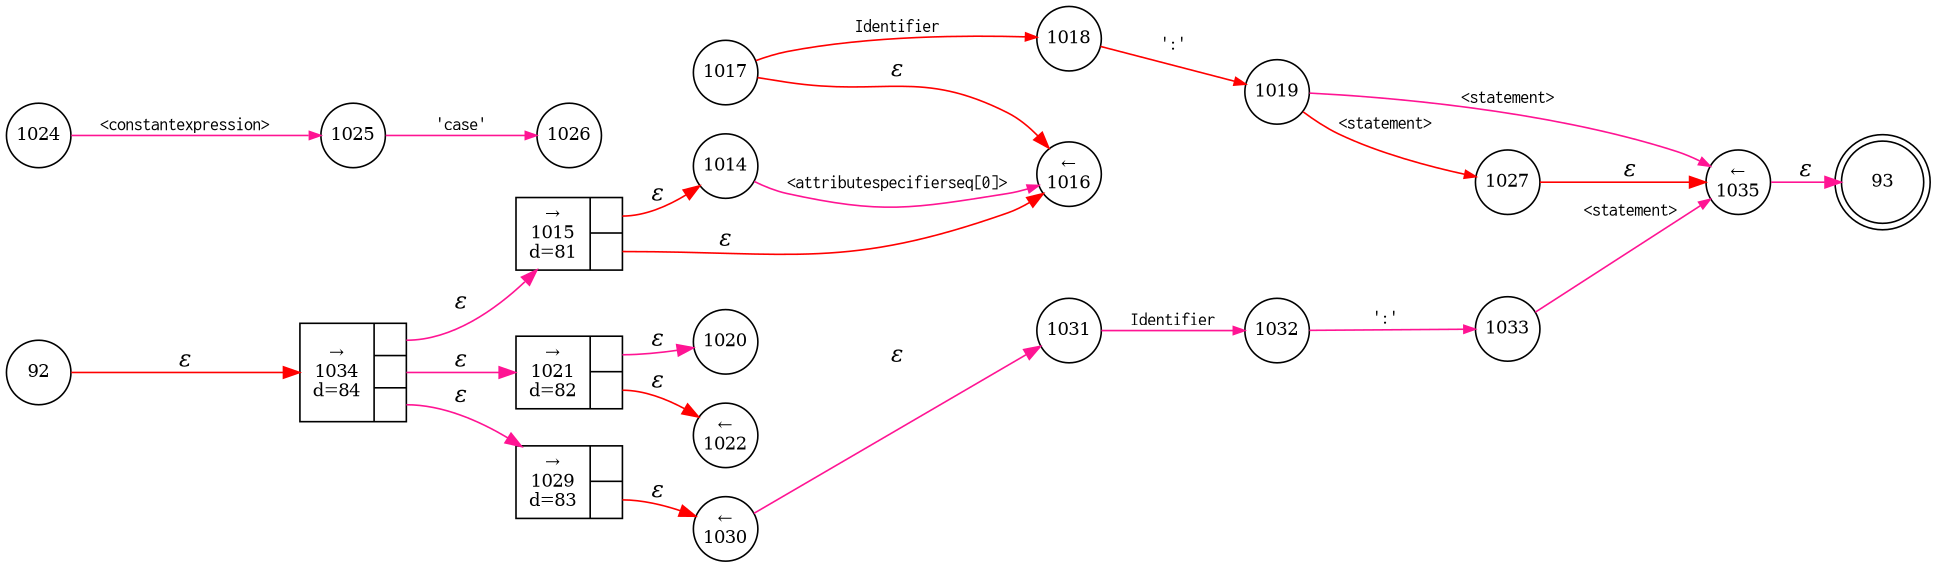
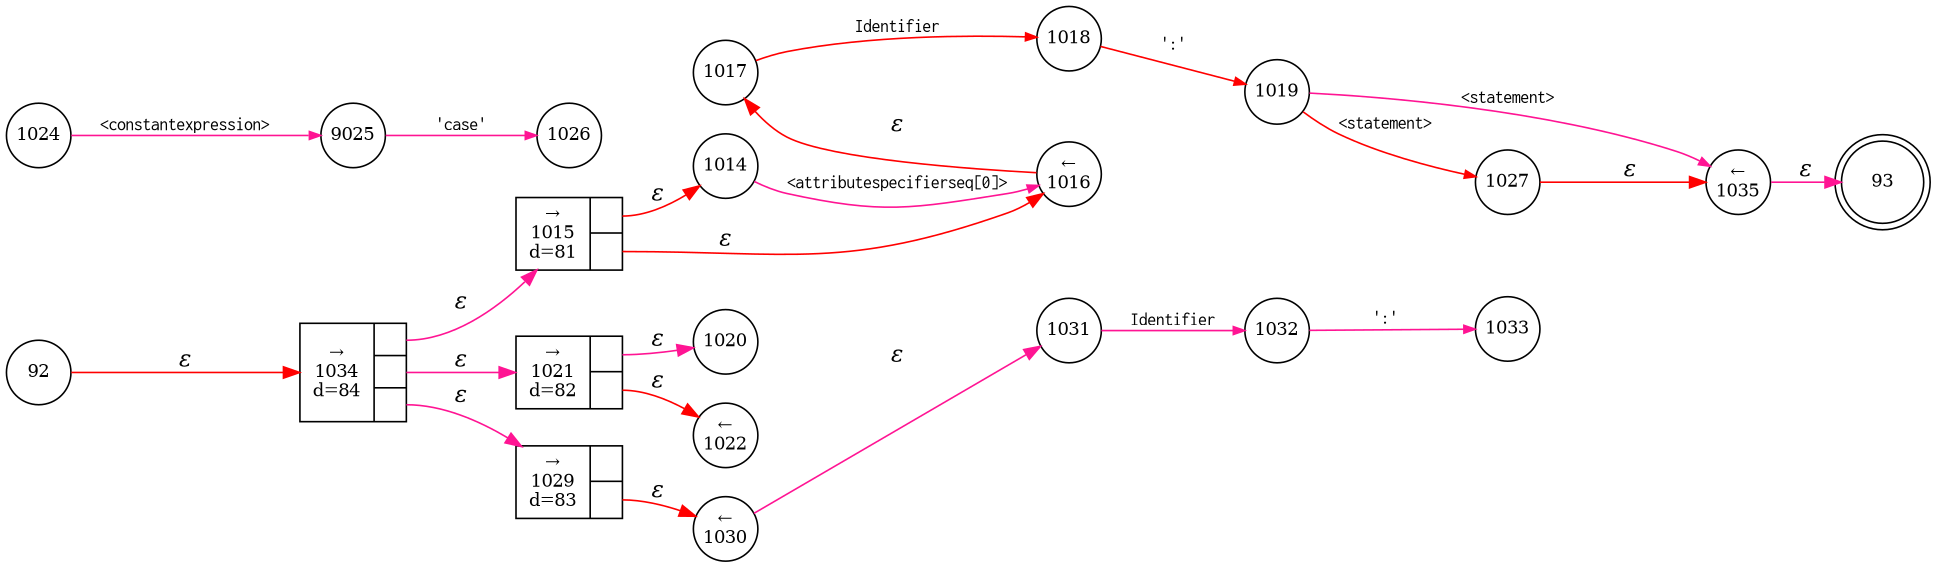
edge "1017" -> "← 1016": reversed
node "1025": label "1025" -> "9025"
edge "1033" -> "← 1035": removed, label "<statement>"
